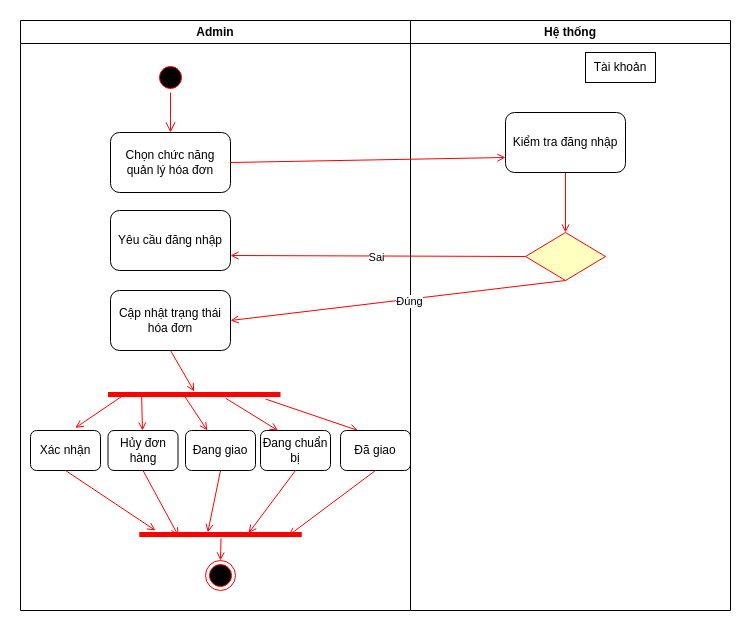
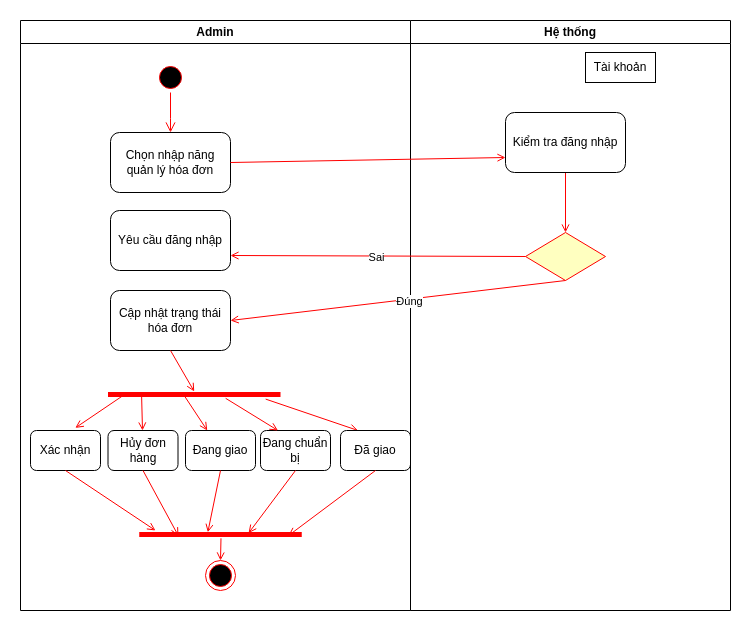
node "Chọn chức năng quản lý hóa đơn": label "Chọn chức năng quản lý hóa đơn" -> "Chọn nhập năng quản lý hóa đơn"
